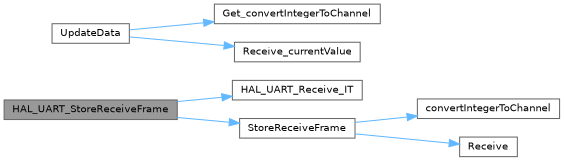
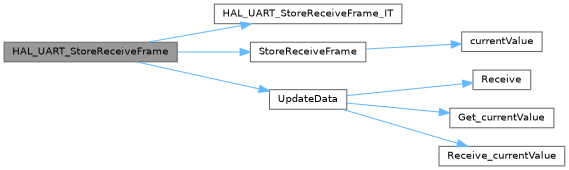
node "Get_convertIntegerToChannel": label "Get_convertIntegerToChannel" -> "Get_currentValue"
edge "HAL_UART_StoreReceiveFrame" -> "UpdateData": added
node "HAL_UART_Receive_IT": label "HAL_UART_Receive_IT" -> "HAL_UART_StoreReceiveFrame_IT"
node "convertIntegerToChannel": label "convertIntegerToChannel" -> "currentValue"
edge "StoreReceiveFrame" -> "Receive": now "UpdateData" -> "Receive"
